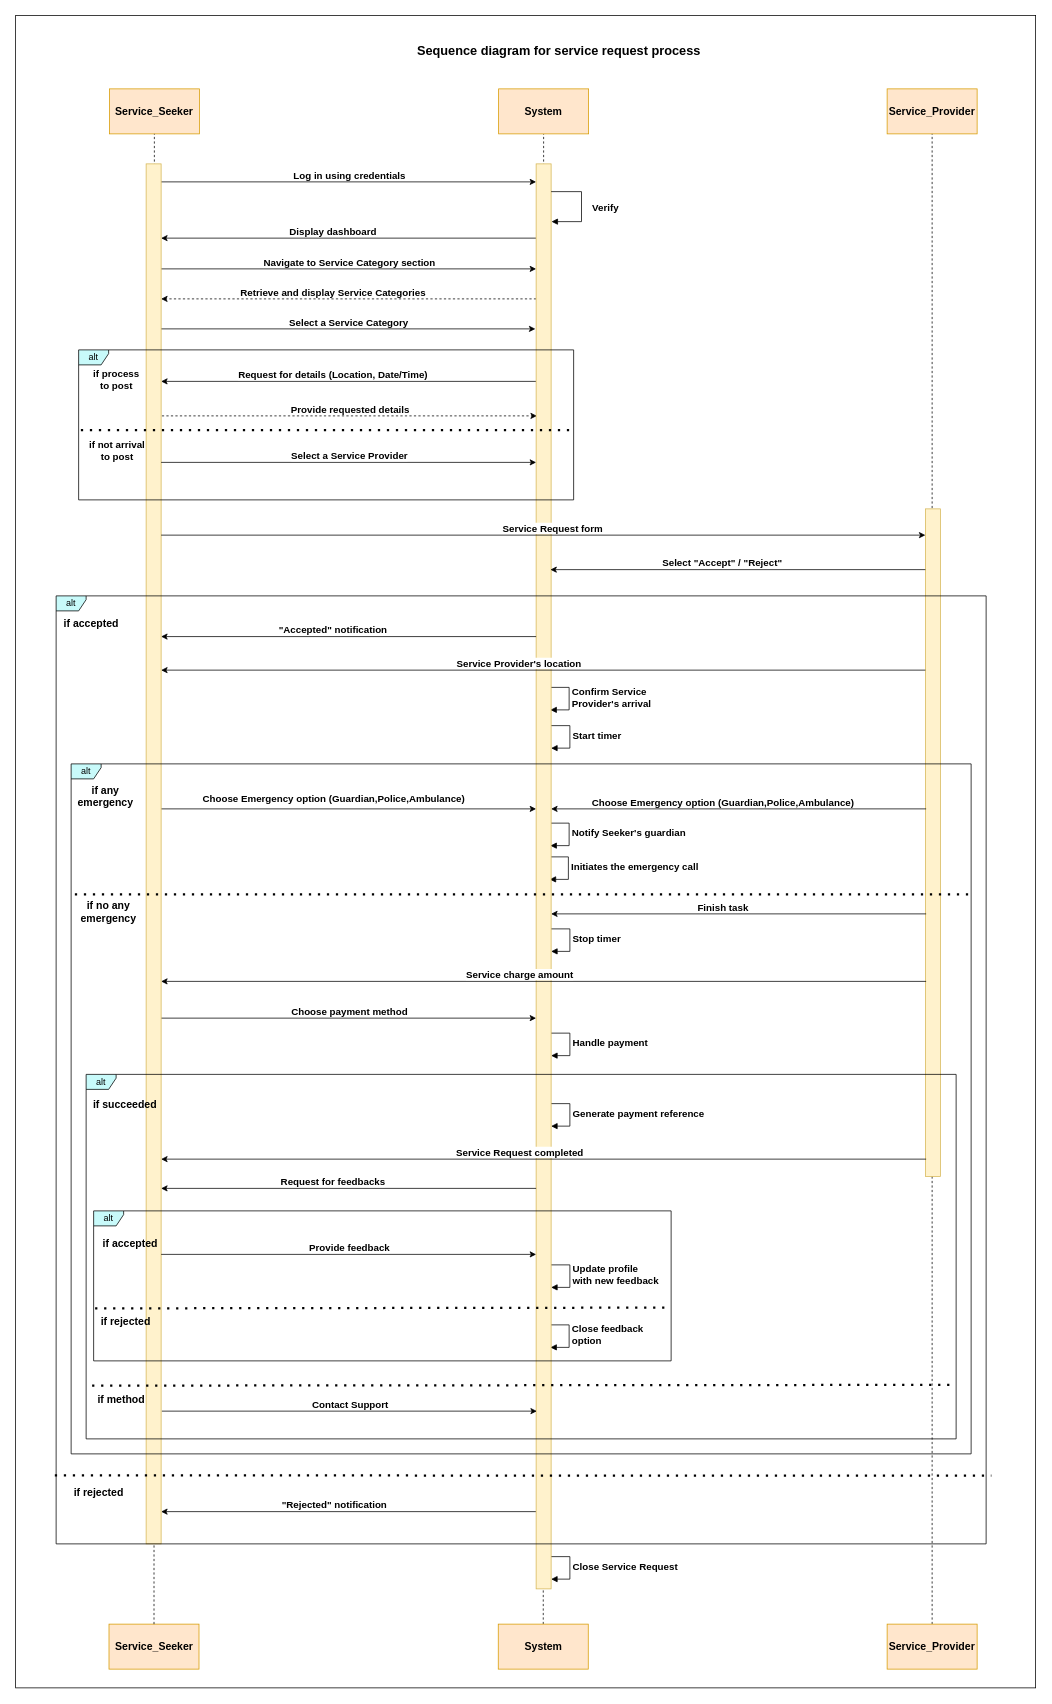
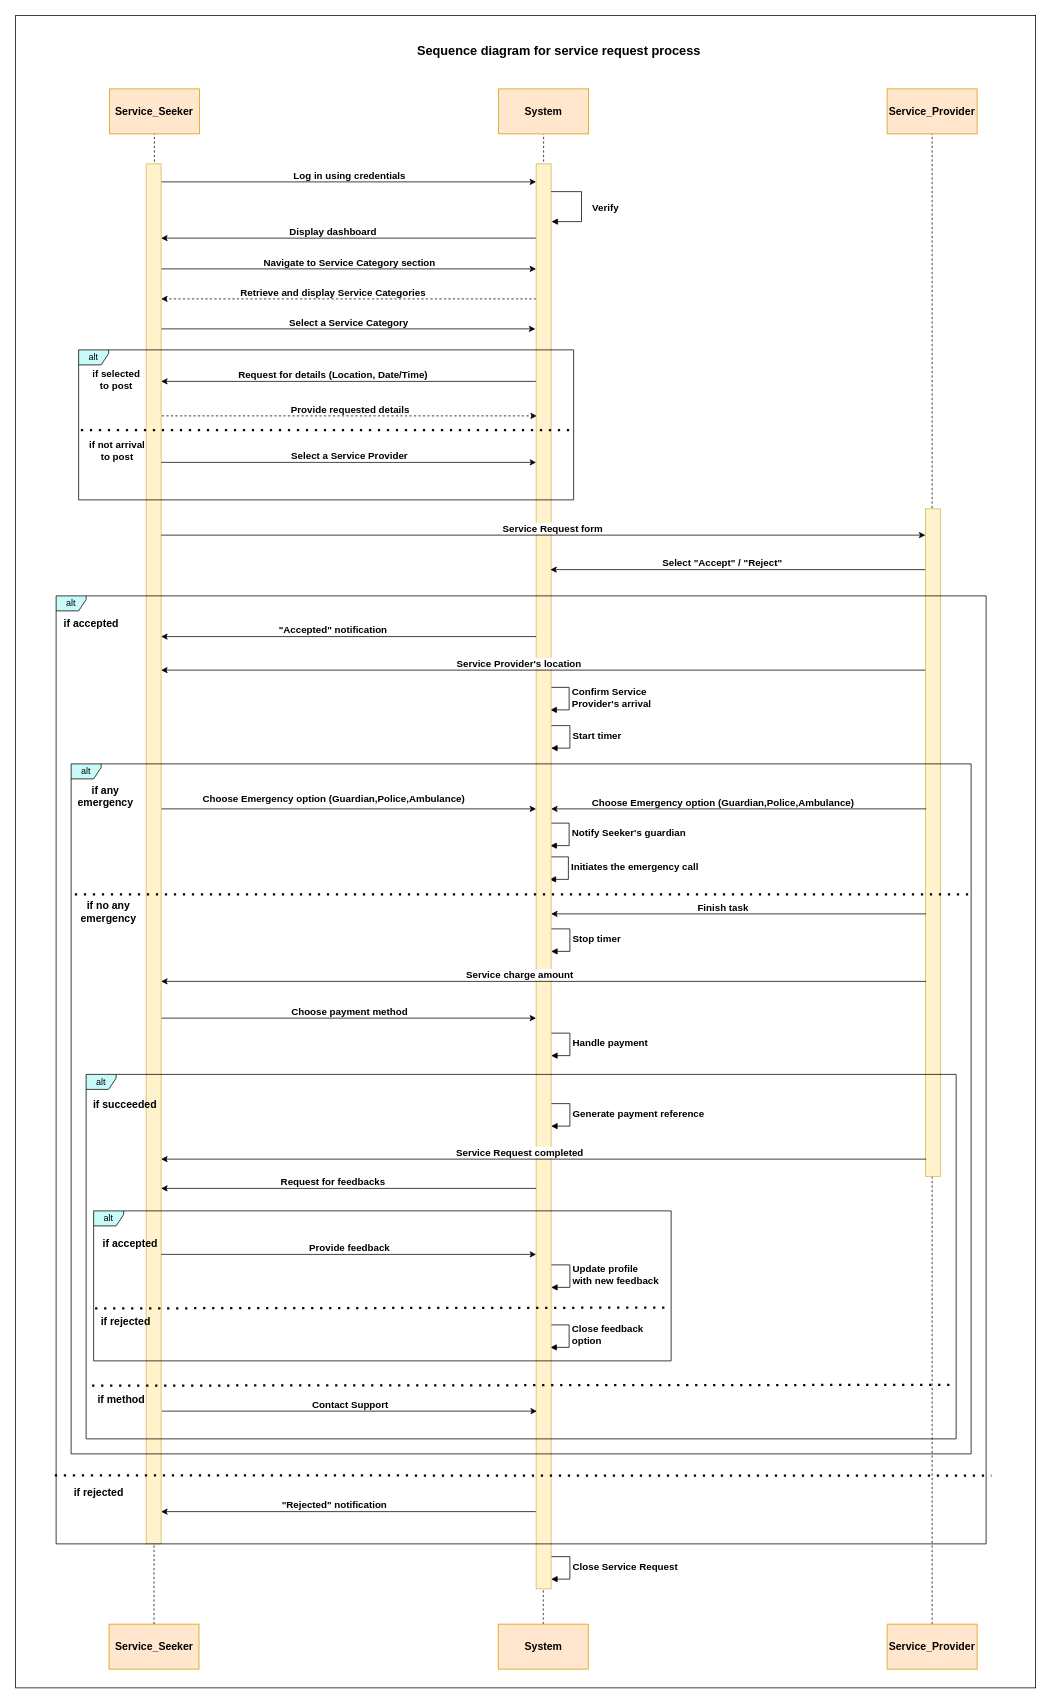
node "if process to post": label "if process to post" -> "if selected to post"
